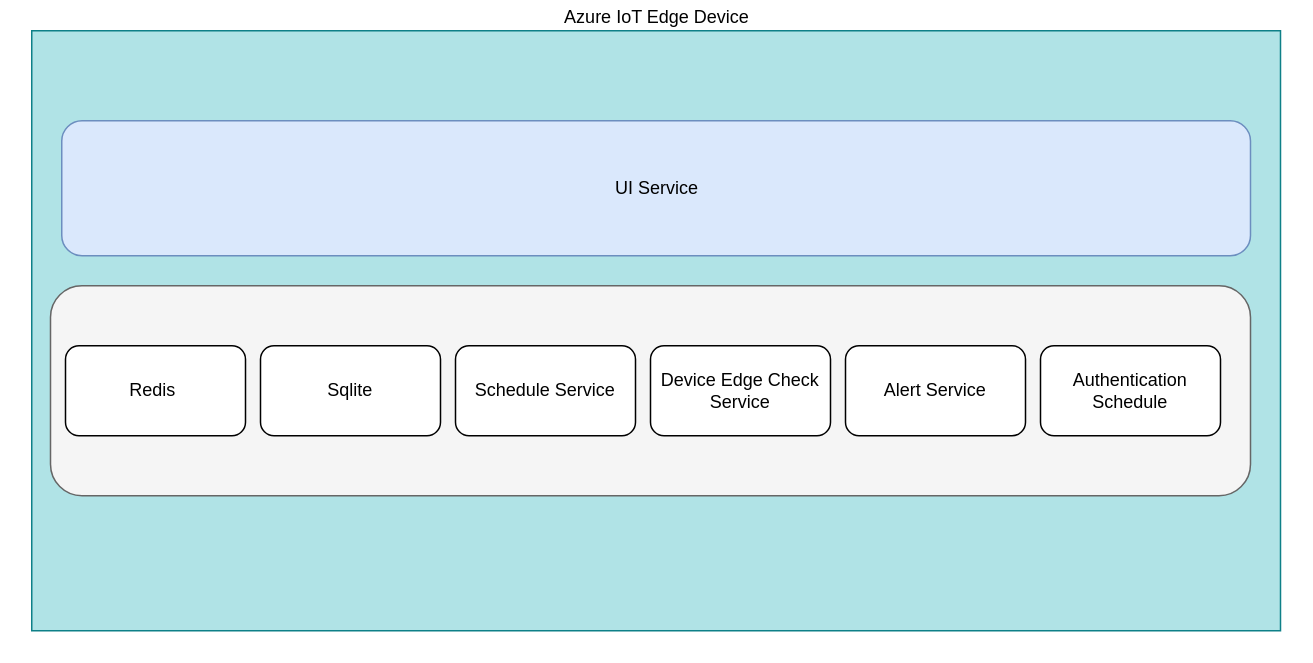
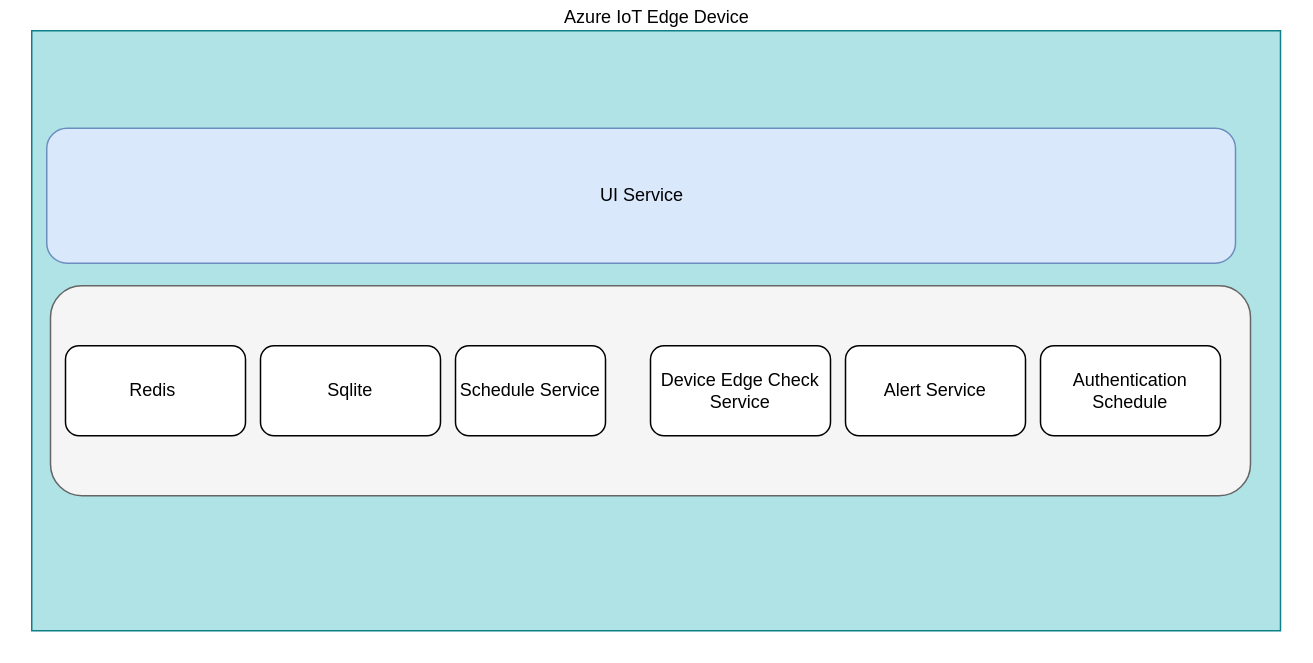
node "UI Service": moved (656, 188) -> (641, 196)
node "Schedule Service": size 180x90 -> 150x90
